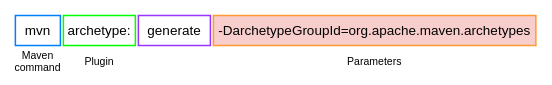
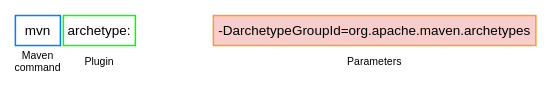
node "generate": removed
